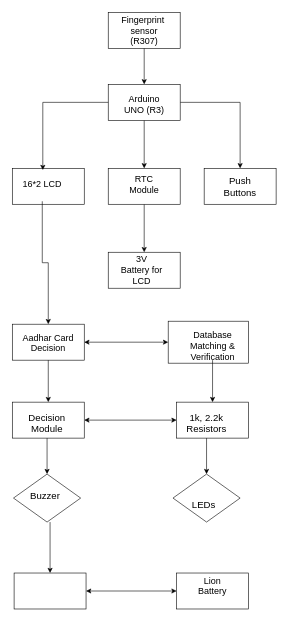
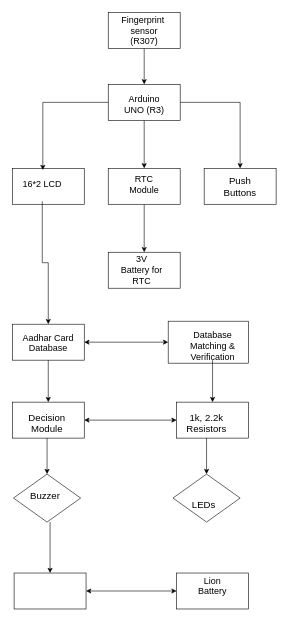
node "3V Battery for LCD": label "3V Battery for LCD" -> "3V Battery for RTC"
node "Aadhar Card Decision": label "Aadhar Card Decision" -> "Aadhar Card Database"
